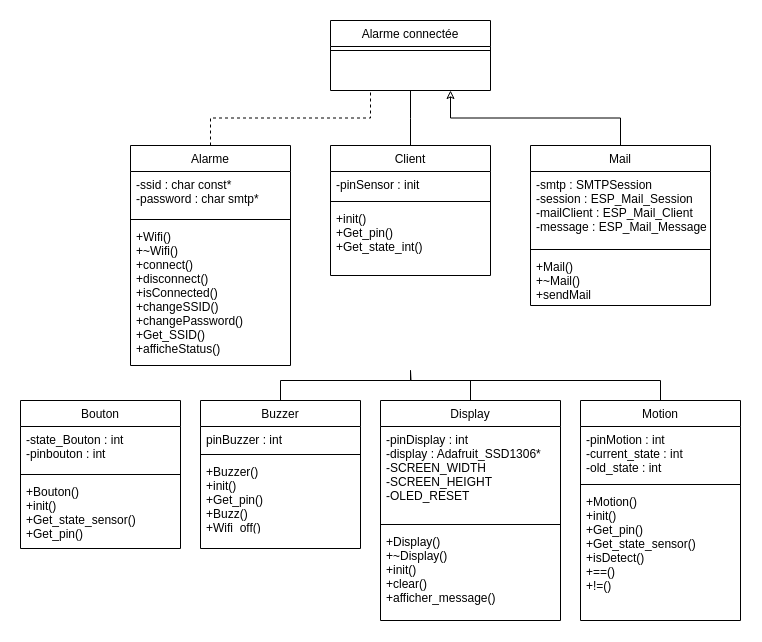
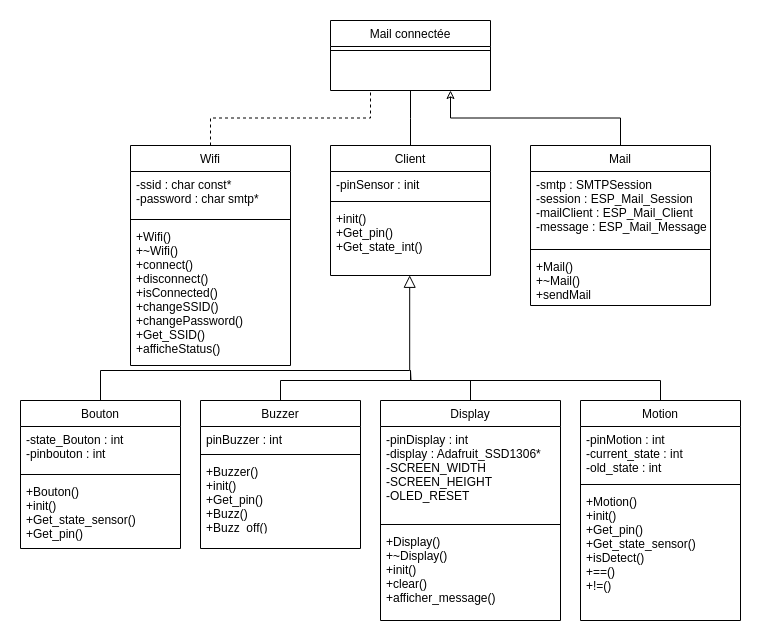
node "Alarme connectée": label "Alarme connectée" -> "Mail connectée"
node "Alarme": label "Alarme" -> "Wifi"
edge "Bouton" -> "+init() +Get_pin() +Get_state_int()": added
node "+Buzzer() +init() +Get_pin() +Buzz() +Wifi_off()": label "+Buzzer() +init() +Get_pin() +Buzz() +Wifi_off()" -> "+Buzzer() +init() +Get_pin() +Buzz() +Buzz_off()"
